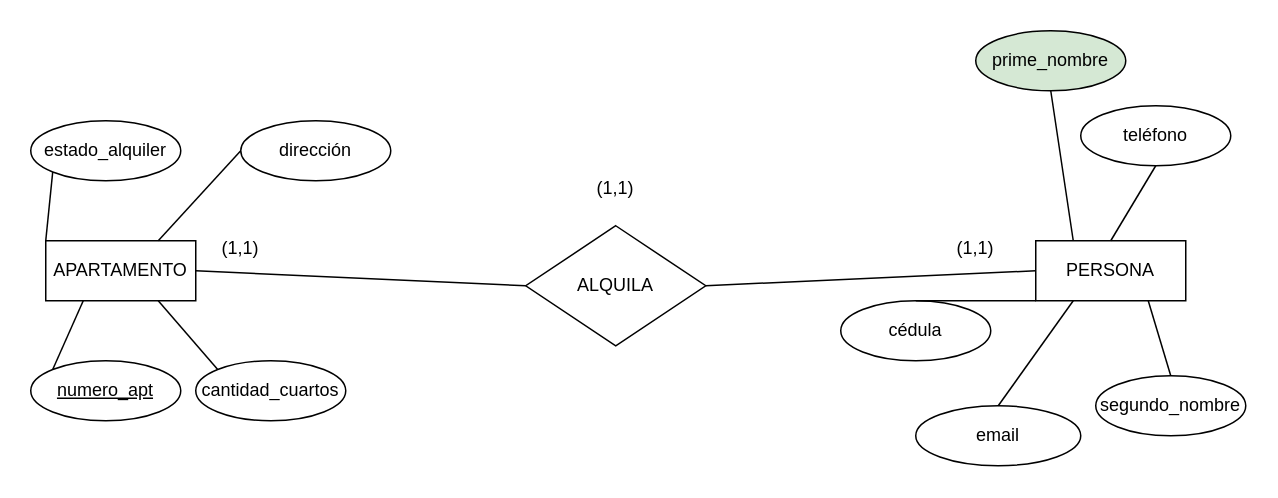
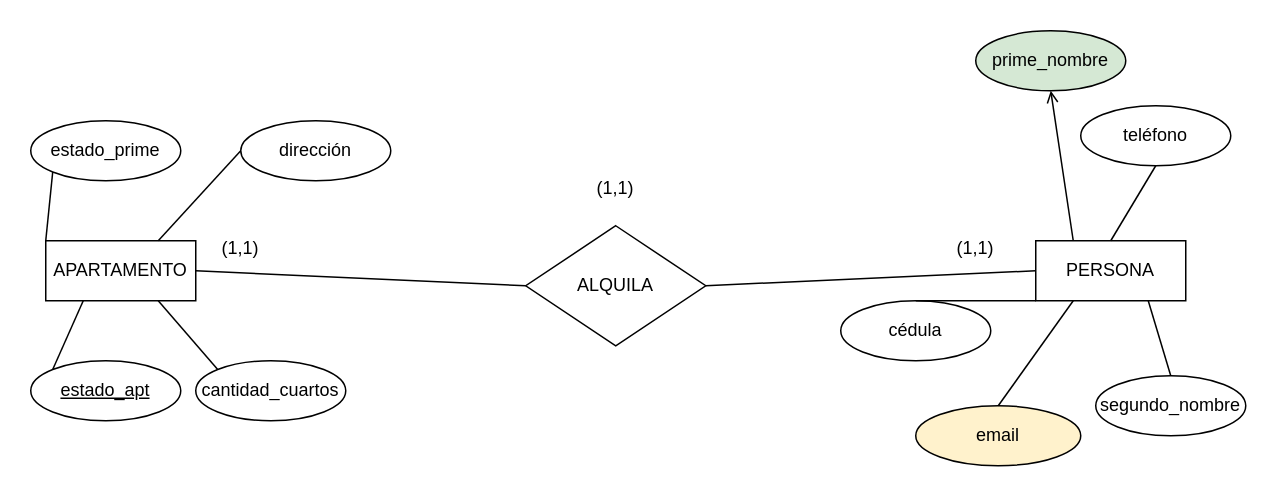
edge "prime_nombre" -- "PERSONA": arrowhead none -> open
node "estado_alquiler": label "estado_alquiler" -> "estado_prime"
node "numero_apt": label "numero_apt" -> "estado_apt"
node "email": fillcolor #ffffff -> #fff2cc
